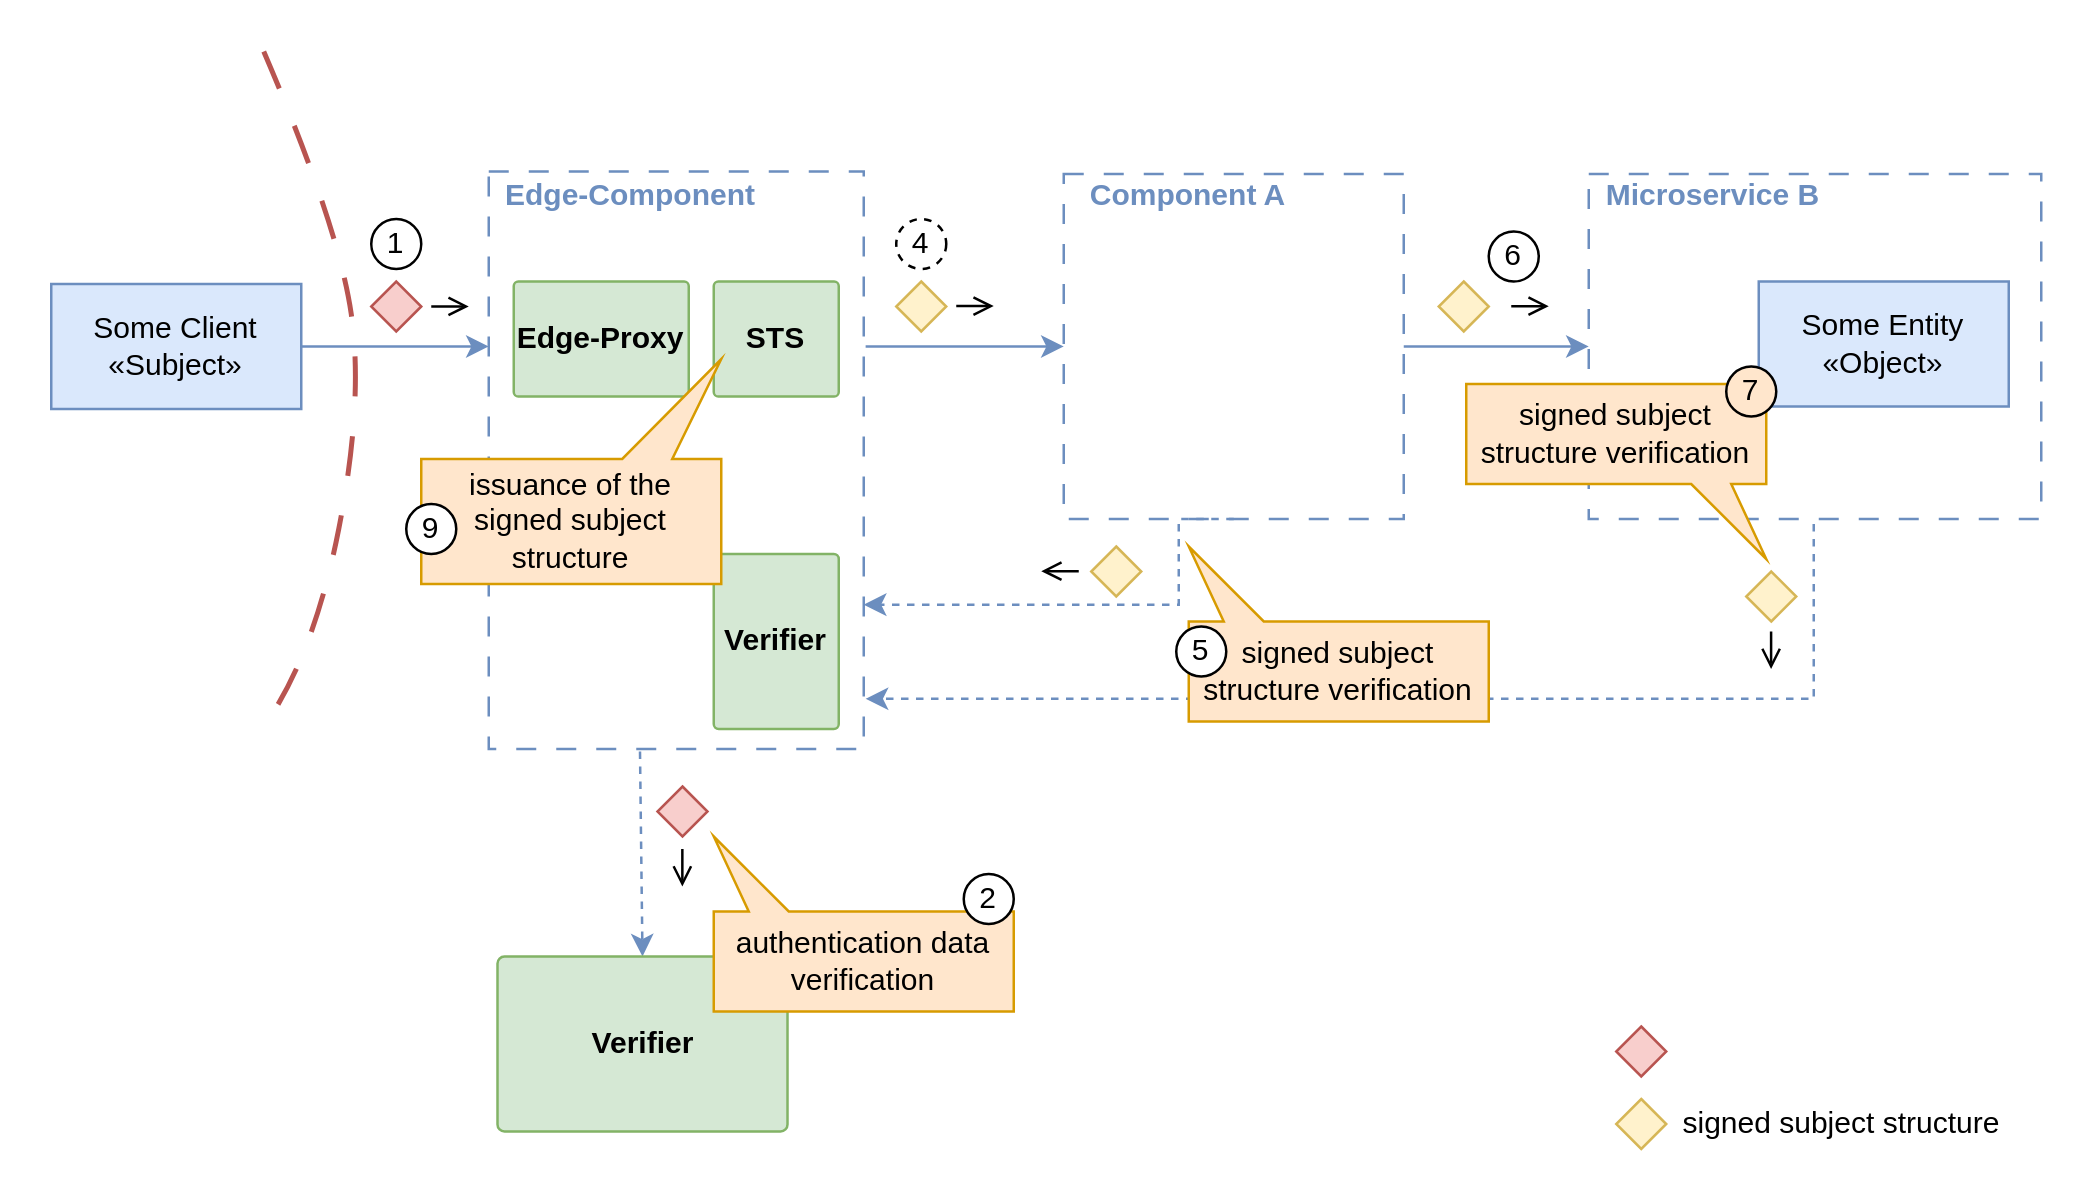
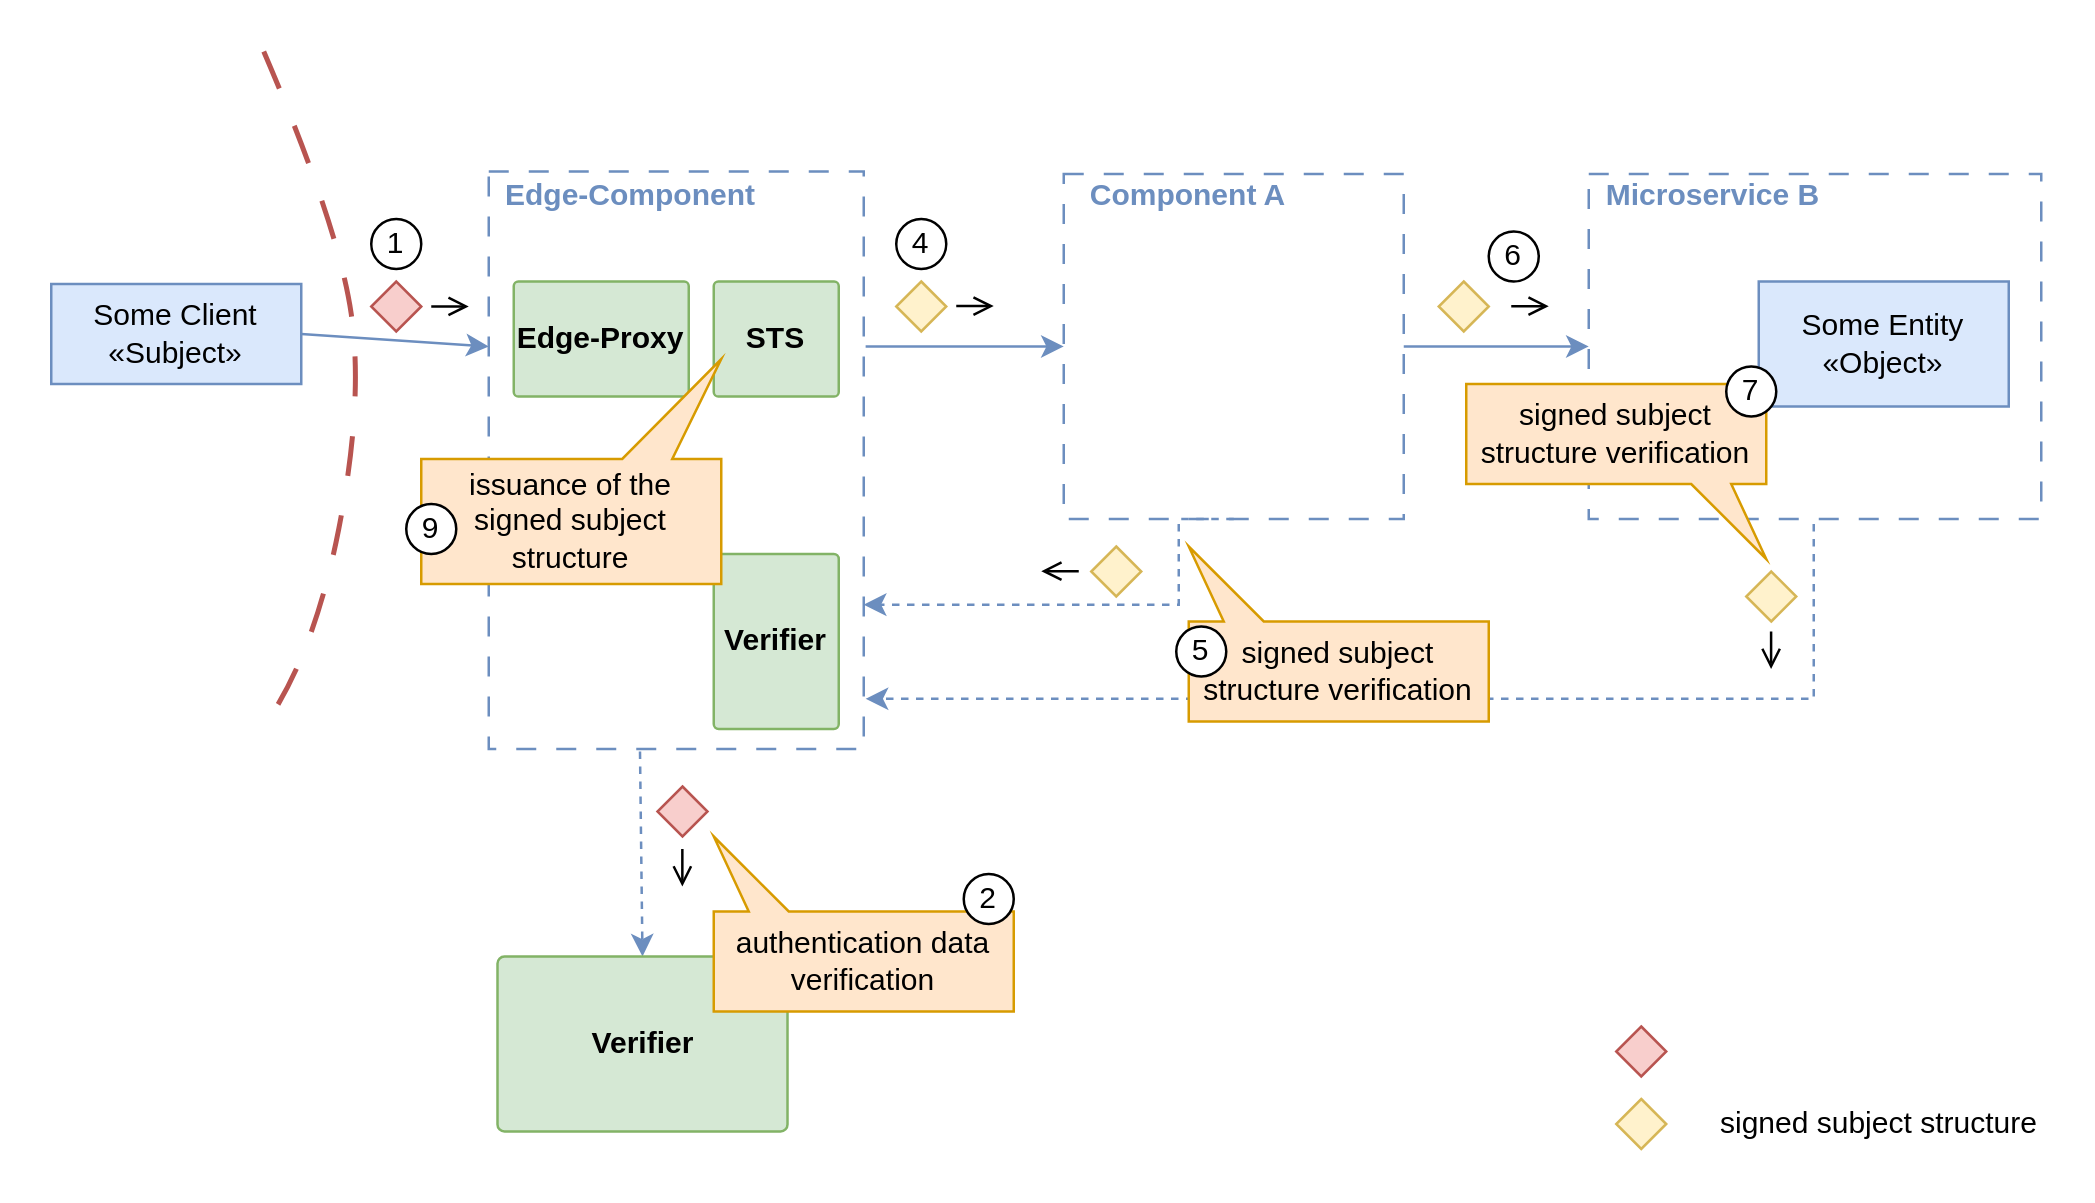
node "4": style dashed -> solid
node "Some Client «Subject»": size 250x125 -> 250x100
node "7": fillcolor #ffe6cc -> #ffffff
node "signed subject structure": moved (1860, 1124) -> (1898, 1124)
